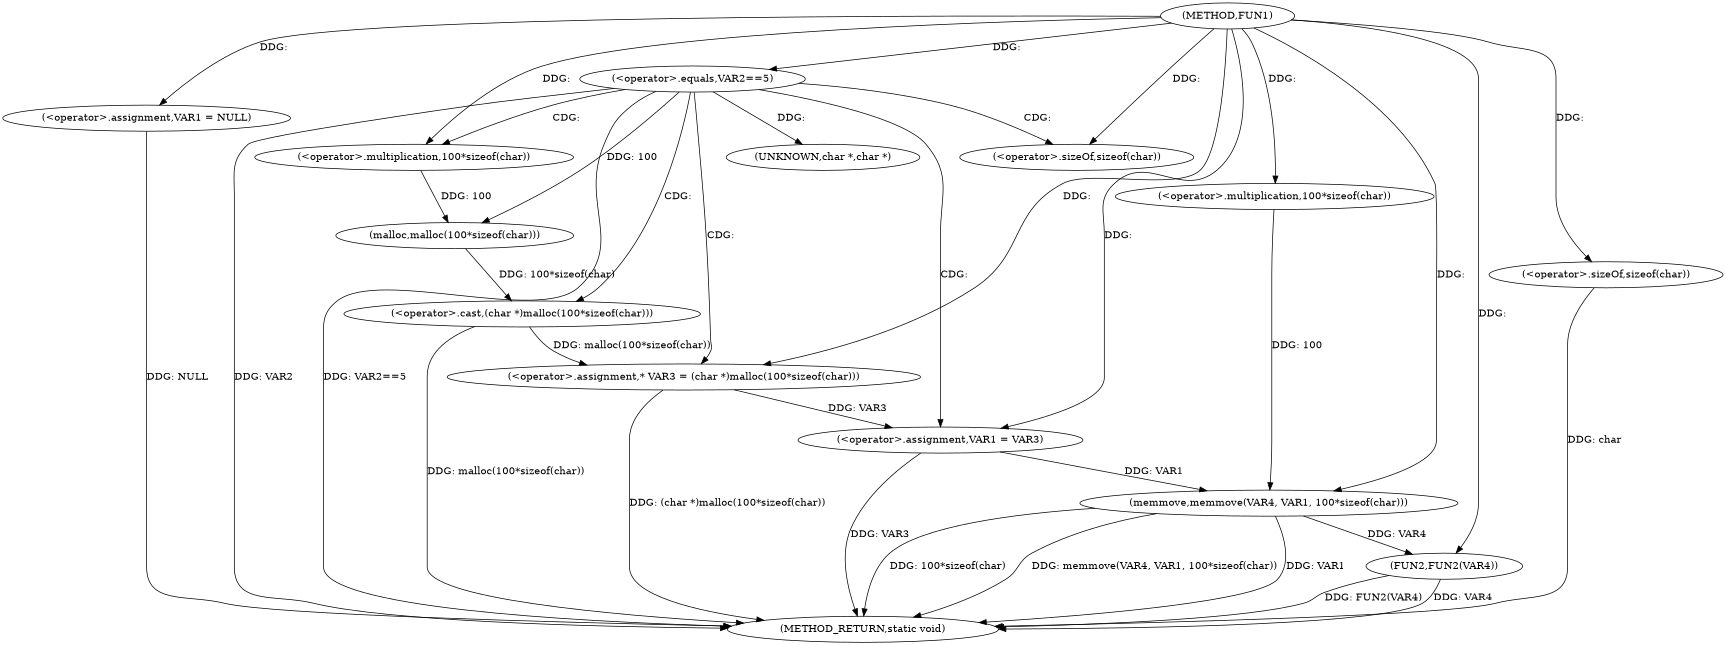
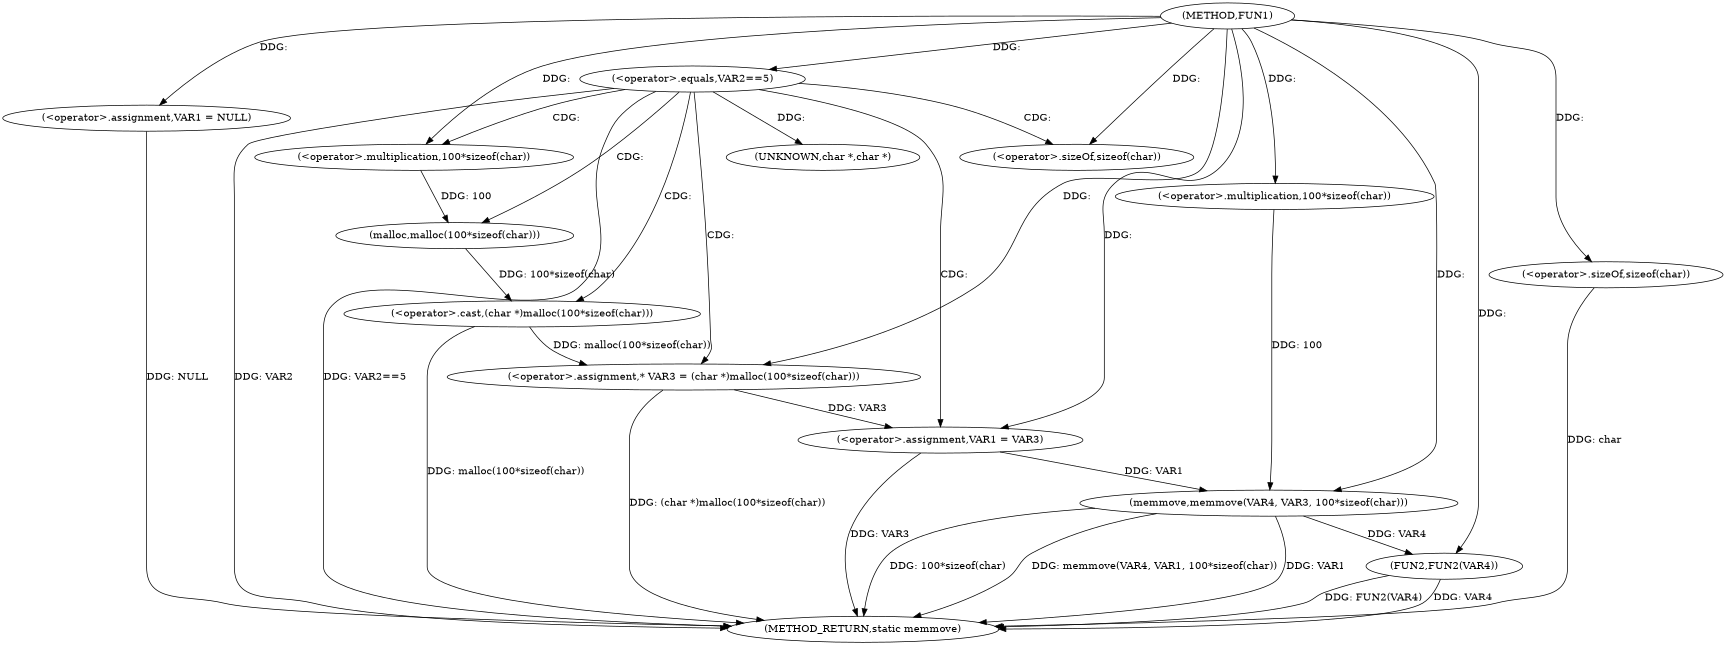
edge "(<operator>.equals,VAR2==5)" -> "(malloc,malloc(100*sizeof(char)))": label "DDG: 100" -> "CDG: "
node "(memmove,memmove(VAR4, VAR1, 100*sizeof(char)))": label "(memmove,memmove(VAR4, VAR1, 100*sizeof(char)))" -> "(memmove,memmove(VAR4, VAR3, 100*sizeof(char)))"
node "(METHOD_RETURN,static void)": label "(METHOD_RETURN,static void)" -> "(METHOD_RETURN,static memmove)"
